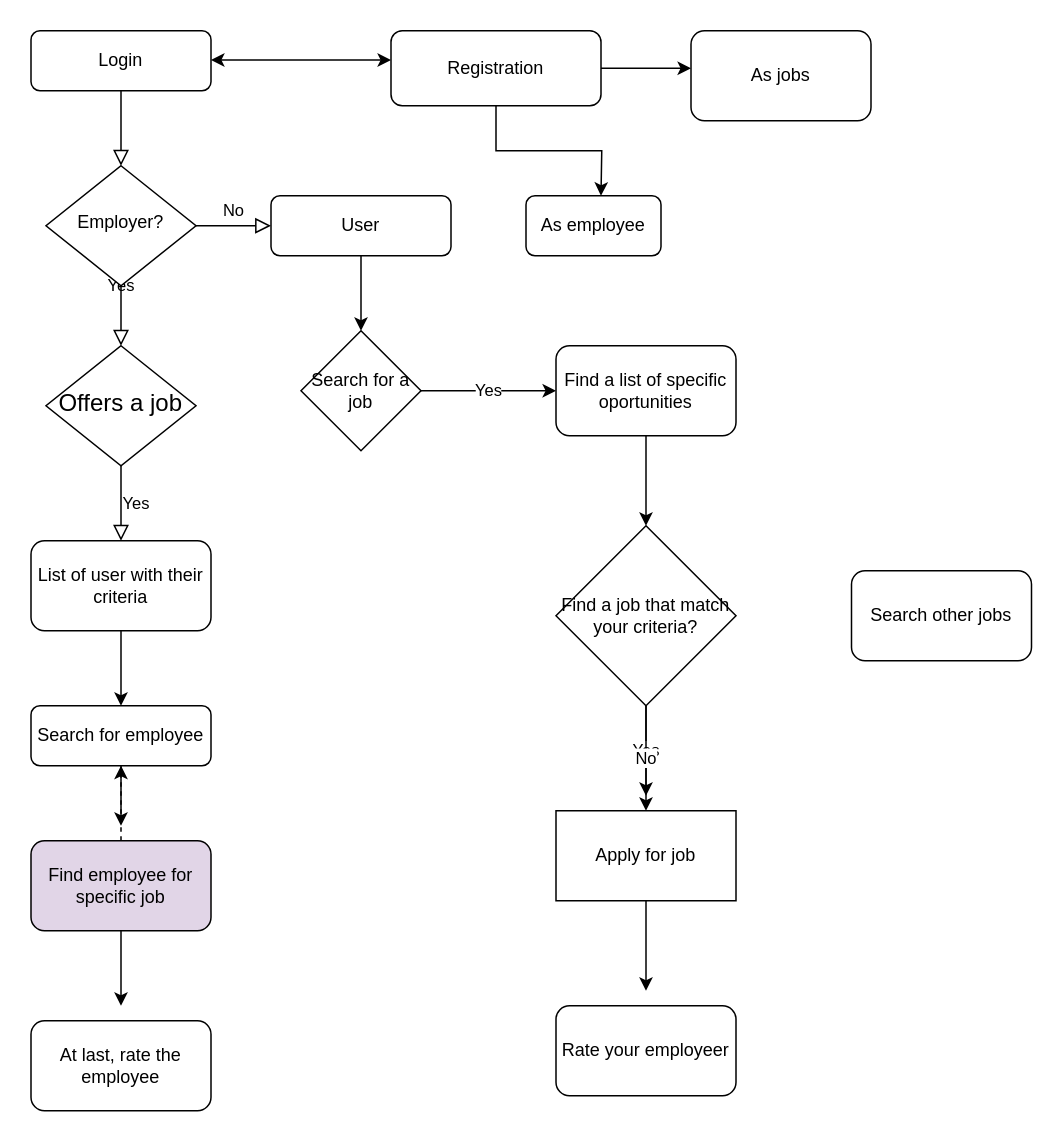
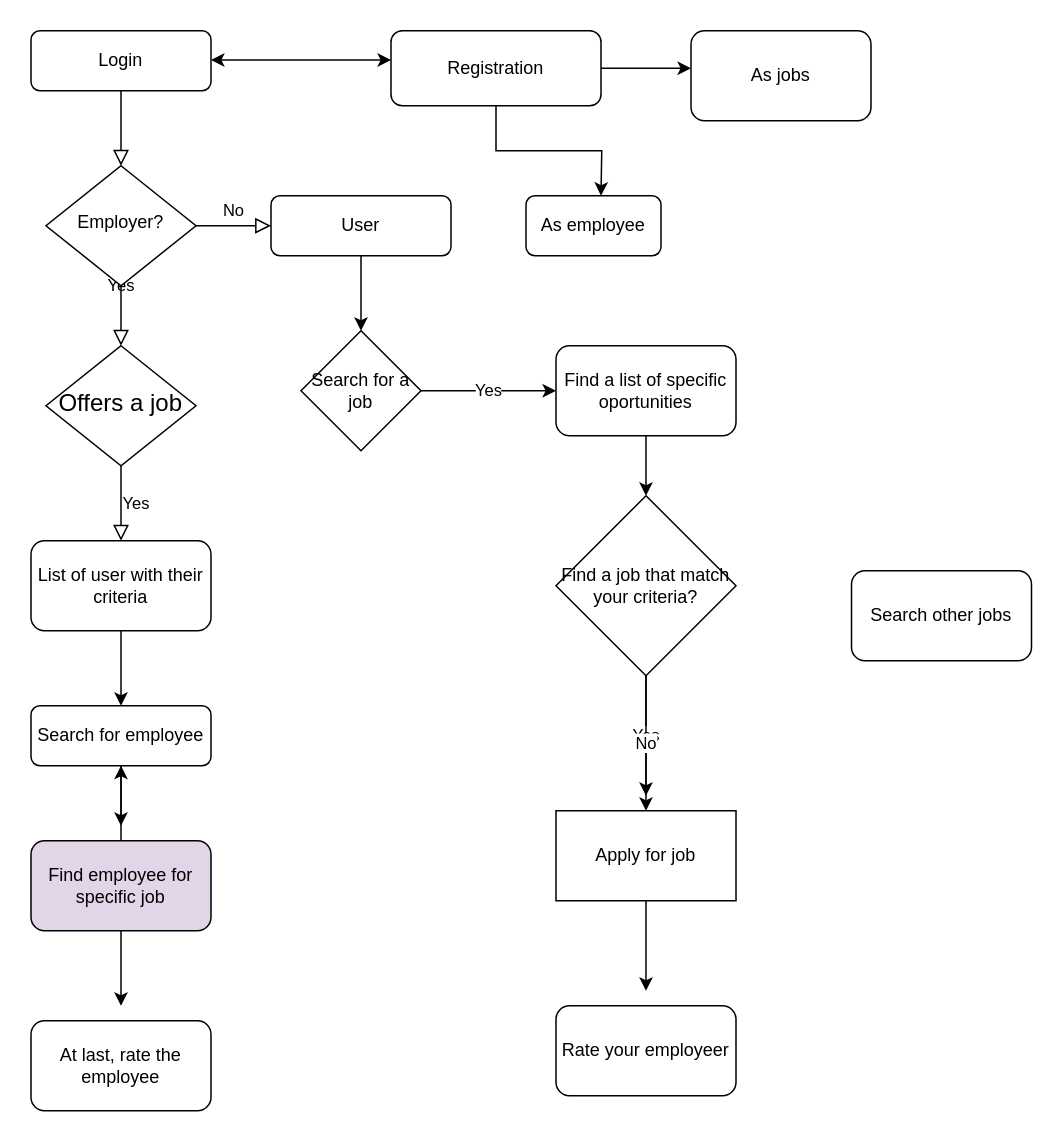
node "Find a job that match your criteria?": moved (646, 616) -> (646, 586)
edge "Find employee for specific job" -> "Search for employee": style dashed -> solid
